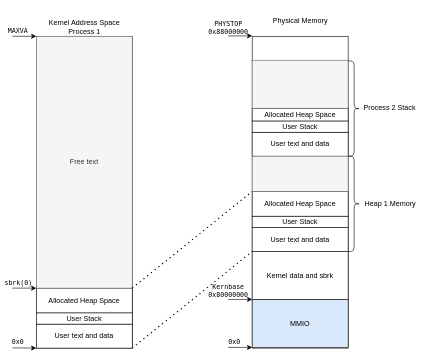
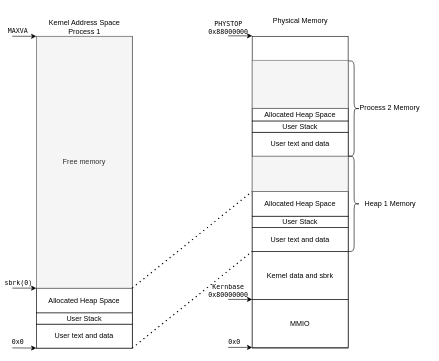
node "Process 2 Stack": label "Process 2 Stack" -> "Process 2 Memory"
node "Free text": label "Free text" -> "Free memory"
node "MMIO": fillcolor #dae8fc -> #ffffff
